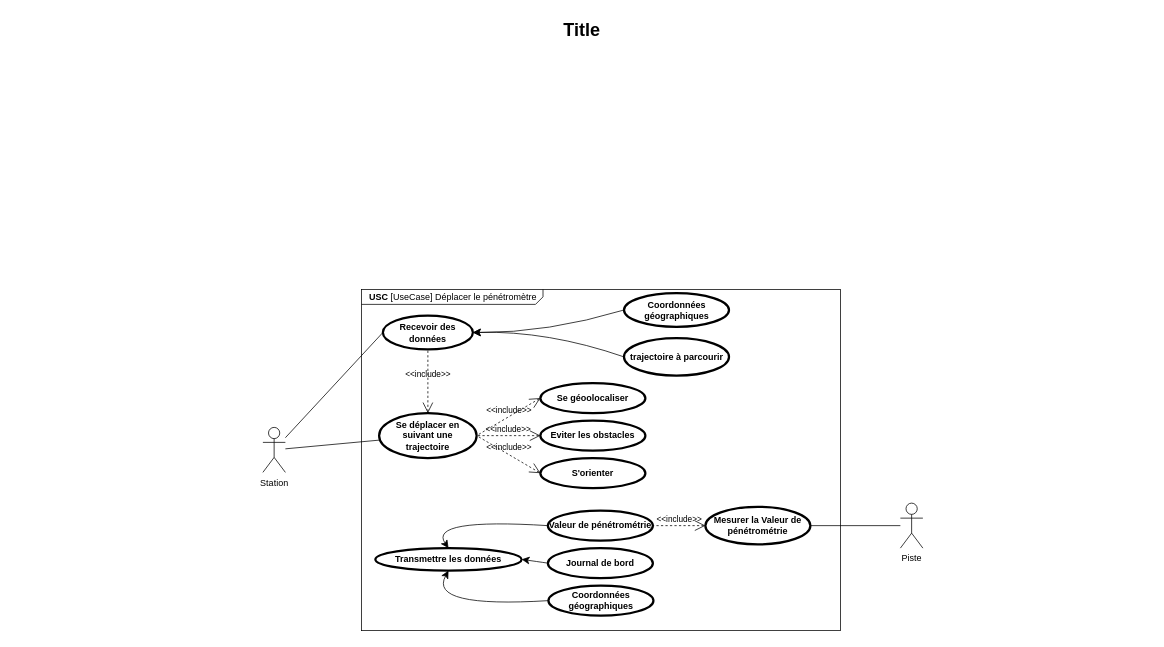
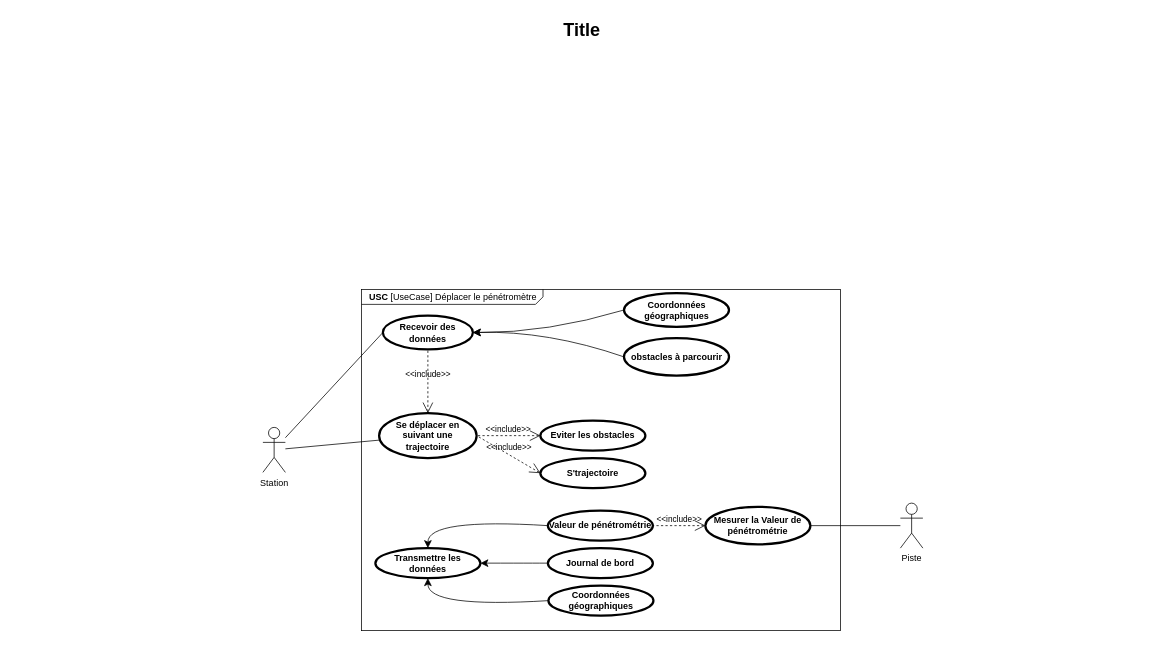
node "trajectoire à parcourir": label "trajectoire à parcourir" -> "obstacles à parcourir"
node "Se géoolocaliser": removed
edge "Se déplacer en suivant une trajectoire" -> "Se géoolocaliser": removed, label "<<include>>"
node "S'orienter": label "S'orienter" -> "S'trajectoire"
node "Transmettre les données": size 146x23 -> 105x30
